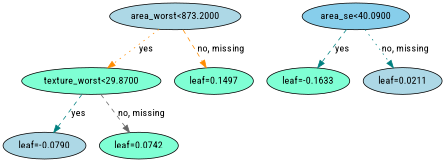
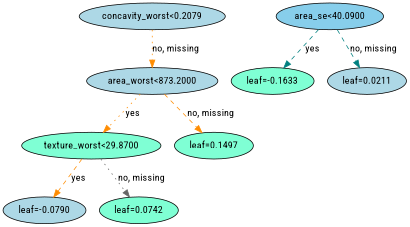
node "concavity_worst<0.2079": added
edge "area_se<40.0900" -> "leaf=0.0211": style dotted -> dashed
edge "texture_worst<29.8700" -> "leaf=-0.0790": color teal -> darkorange
edge "texture_worst<29.8700" -> "leaf=0.0742": style dashed -> dotted
